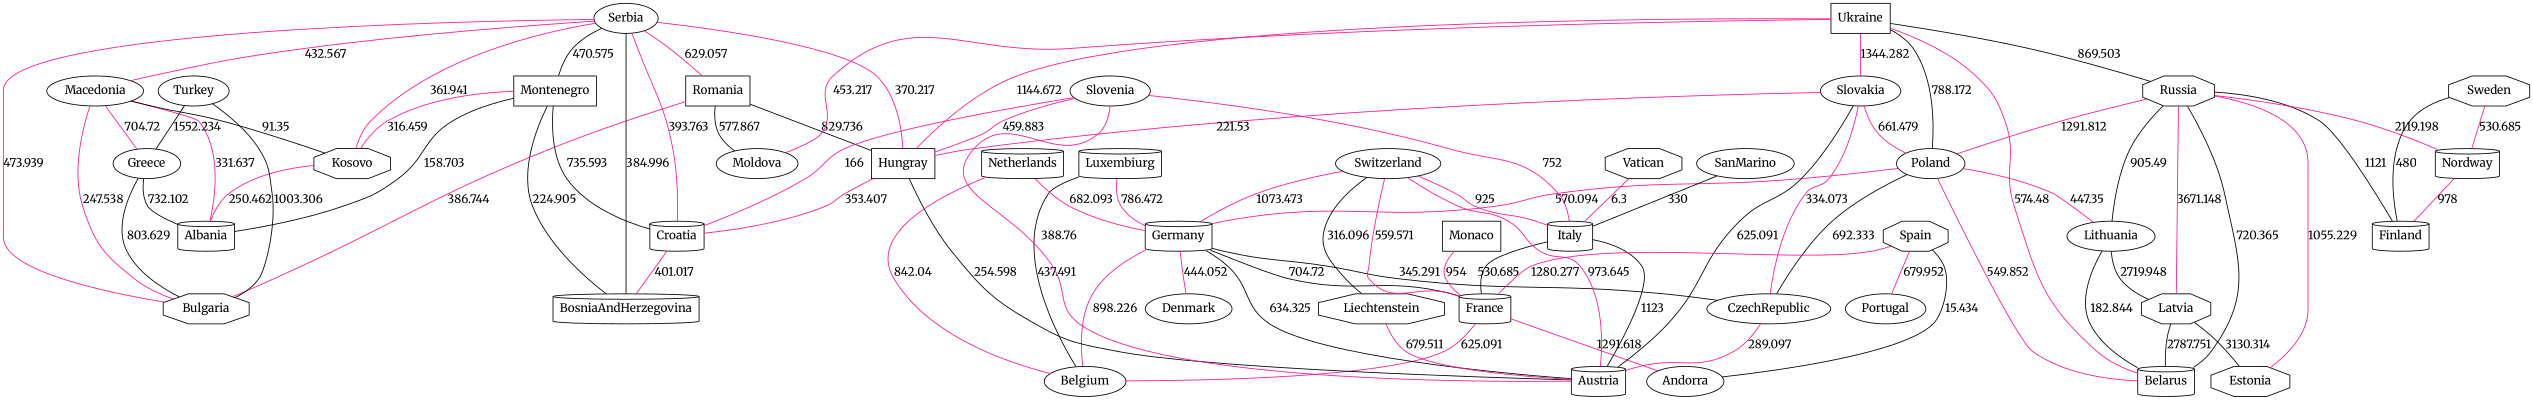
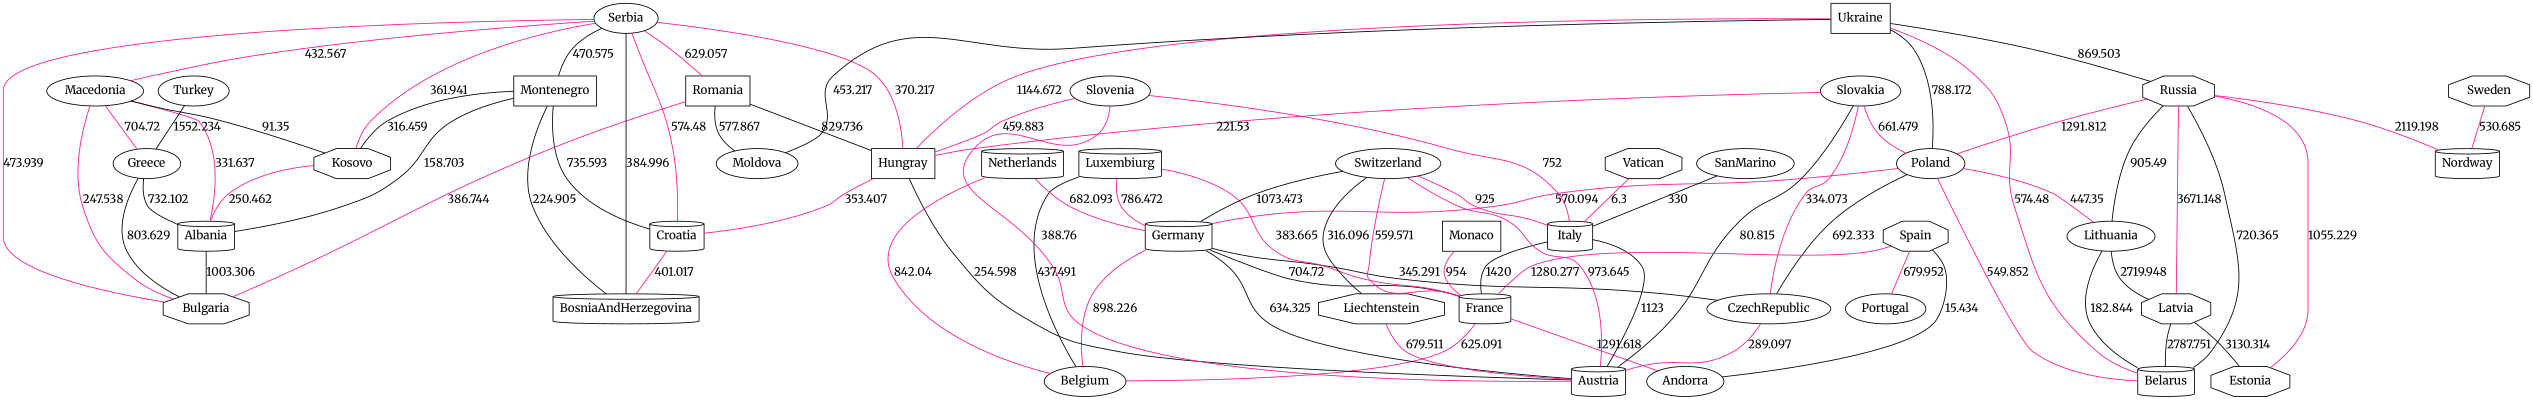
edge "Ukraine" -- "Moldova": color deeppink -> black
edge "Ukraine" -- "Slovakia": removed, label "1344.282"
edge "Montenegro" -- "Kosovo": color deeppink -> black
edge "Serbia" -- "Croatia": label "393.763" -> "574.48"
edge "Slovenia" -- "Croatia": removed, label "166"
edge "Switzerland" -- "Germany": color deeppink -> black
edge "Turkey" -- "Bulgaria": now "Albania" -- "Bulgaria"
edge "Slovakia" -- "Austria": label "625.091" -> "80.815"
node "Finland": removed
edge "Luxembiurg" -- "France": added, label "383.665"
edge "Italy" -- "France": label "530.685" -> "1420"
node "Denmark": removed
